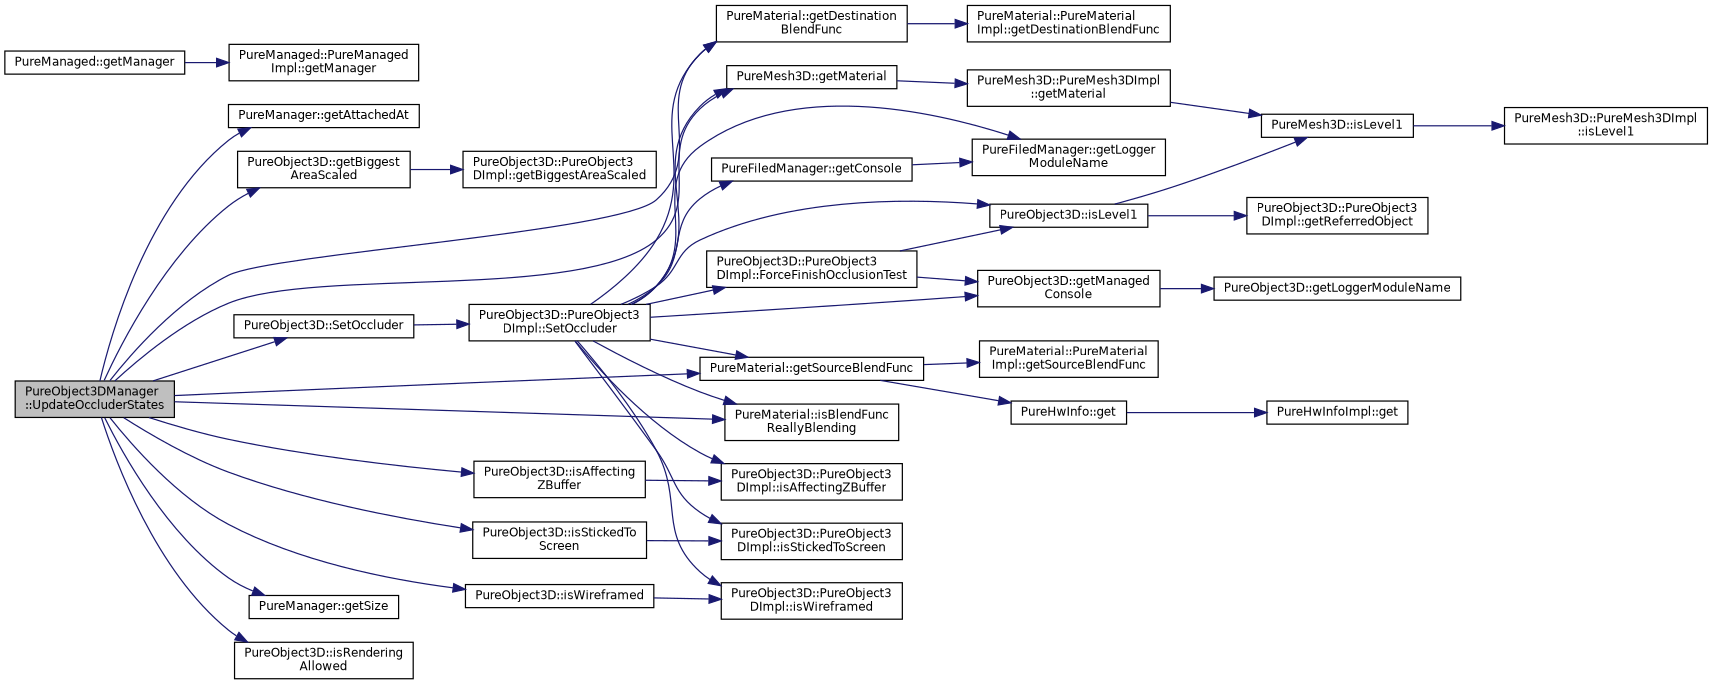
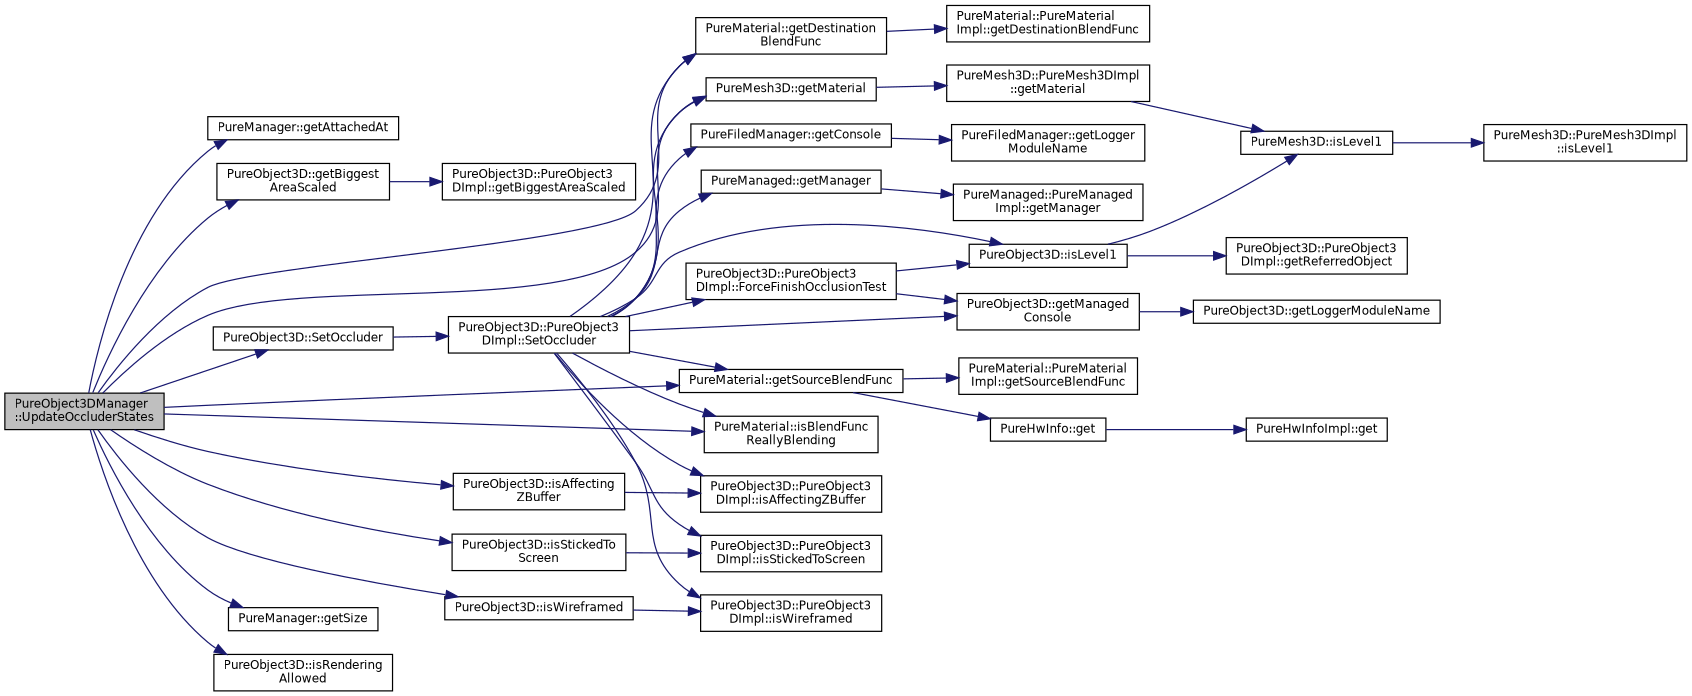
edge "PureObject3D::PureObject3 DImpl::SetOccluder" -> "PureFiledManager::getLogger ModuleName": now "PureObject3D::PureObject3 DImpl::SetOccluder" -> "PureManaged::getManager"
